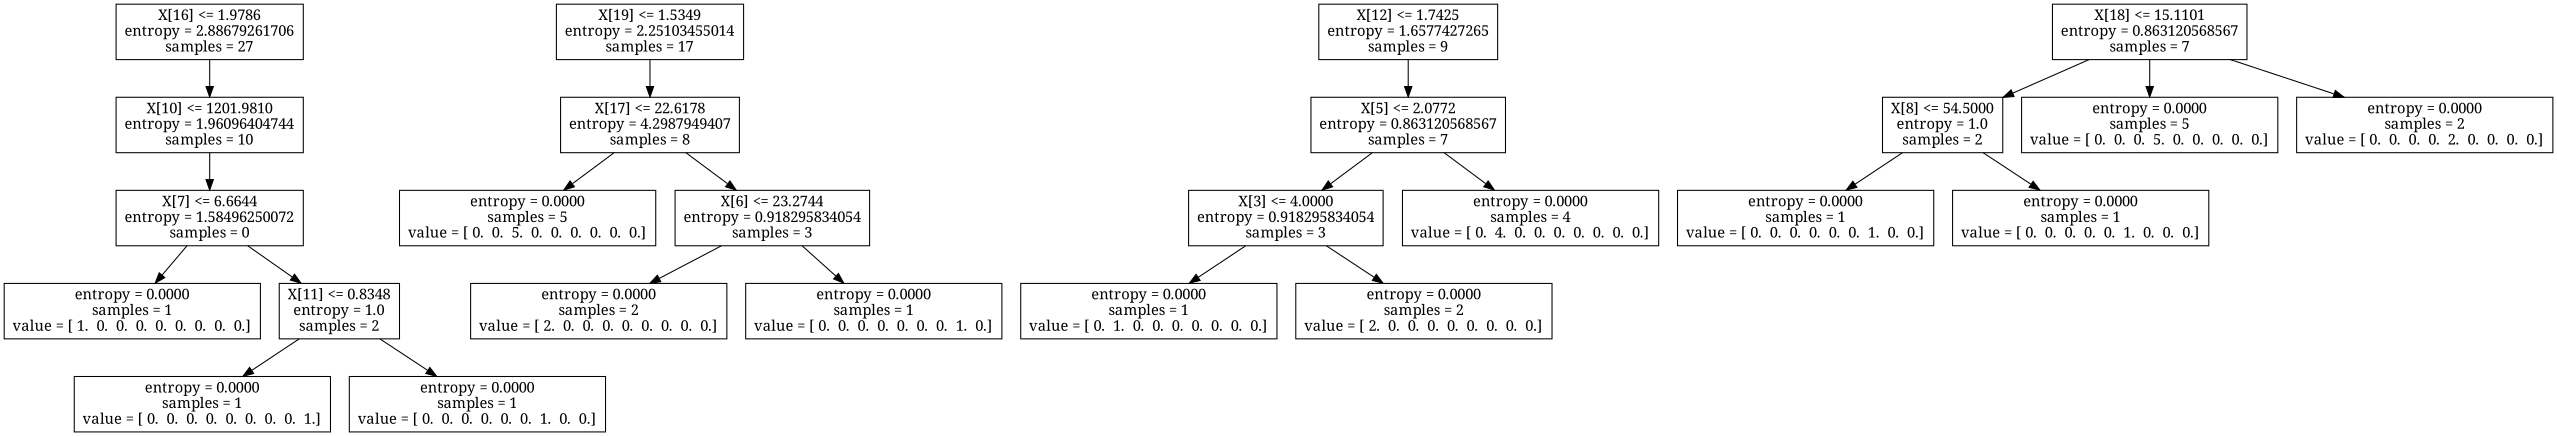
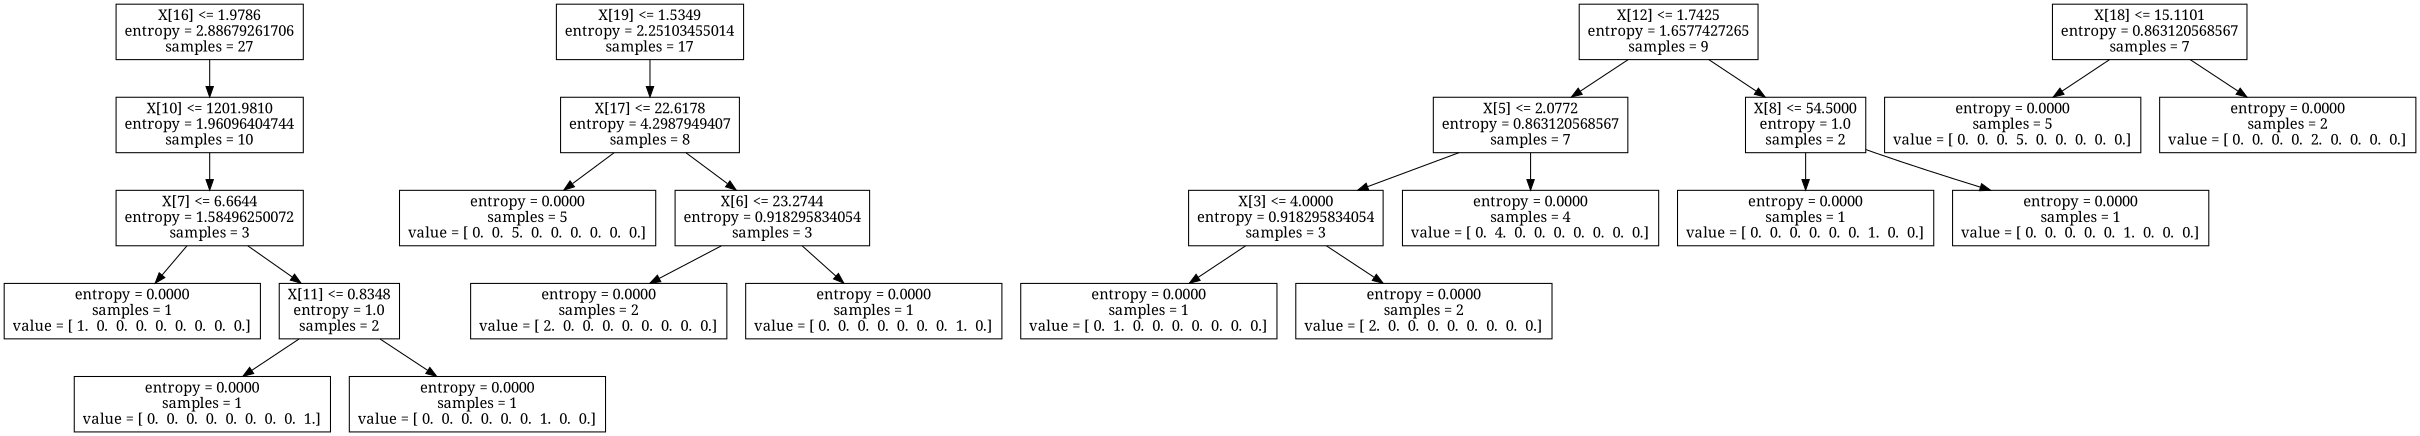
edge "X[18] <= 15.1101 entropy = 0.863120568567 samples = 7" -> "X[8] <= 54.5000 entropy = 1.0 samples = 2": now "X[12] <= 1.7425 entropy = 1.6577427265 samples = 9" -> "X[8] <= 54.5000 entropy = 1.0 samples = 2"
node "X[7] <= 6.6644 entropy = 1.58496250072 samples = 0": label "X[7] <= 6.6644 entropy = 1.58496250072 samples = 0" -> "X[7] <= 6.6644 entropy = 1.58496250072 samples = 3"
